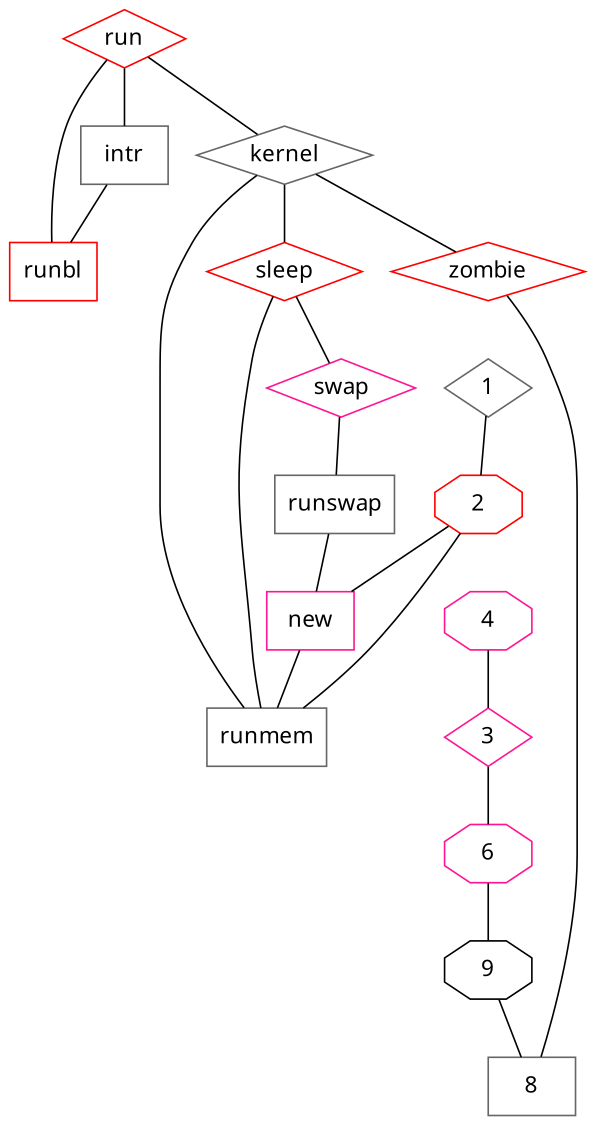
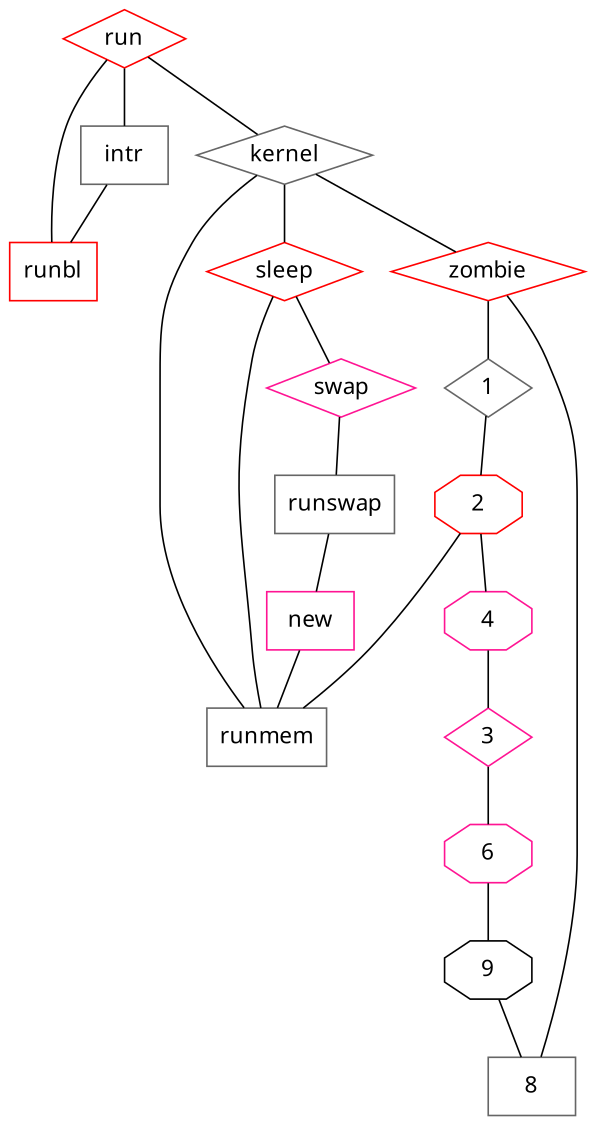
edge "zombie" -- "1": added
edge "2" -- "new": now "2" -- "4"
